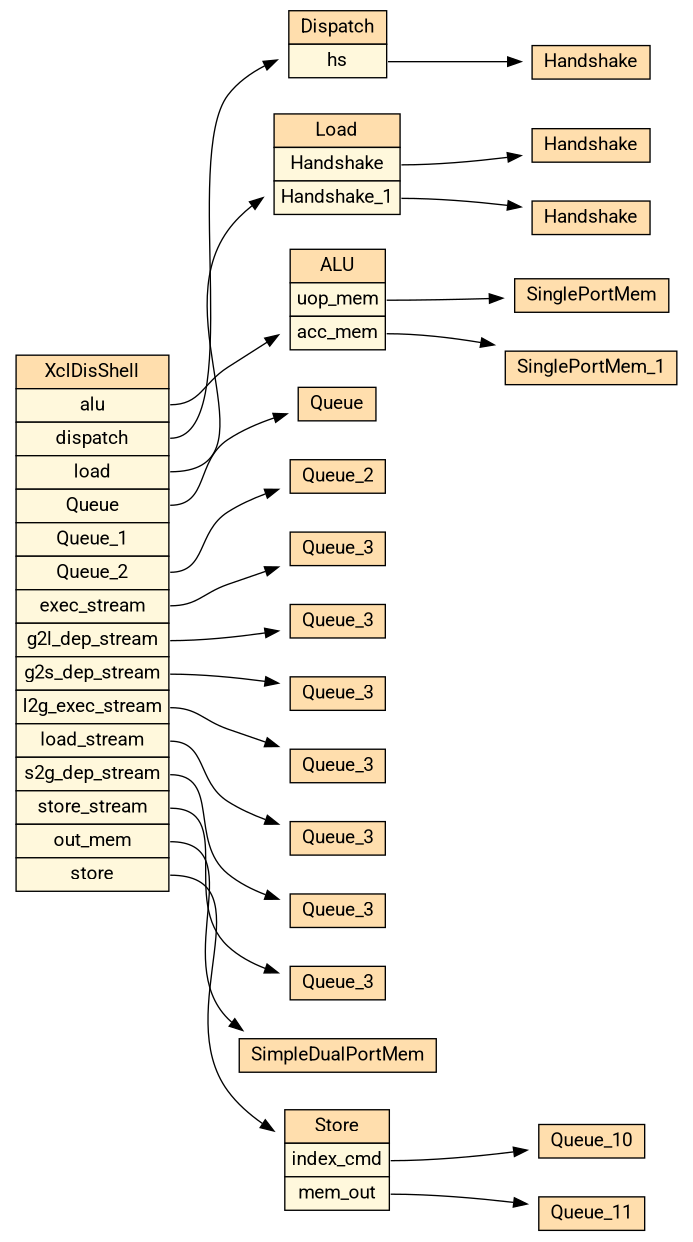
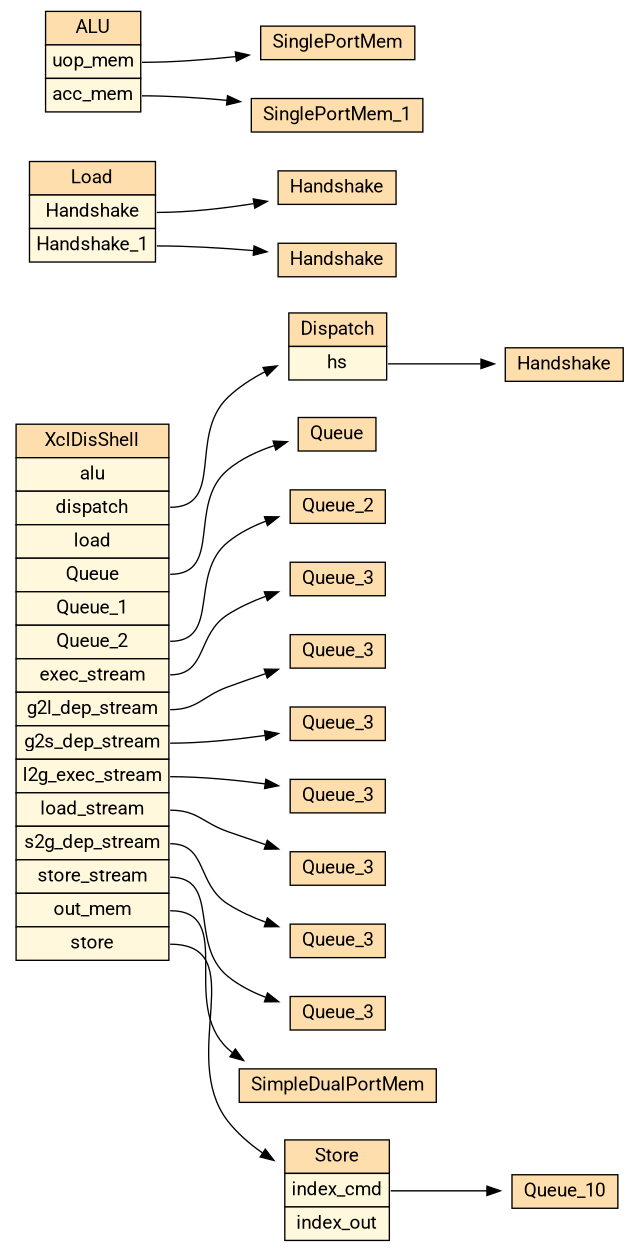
edge "XclDisShell" -> "ALU": removed
edge "XclDisShell" -> "Load": removed
node "Store": text "mem_out" -> "index_out"
node "Queue_11": removed
